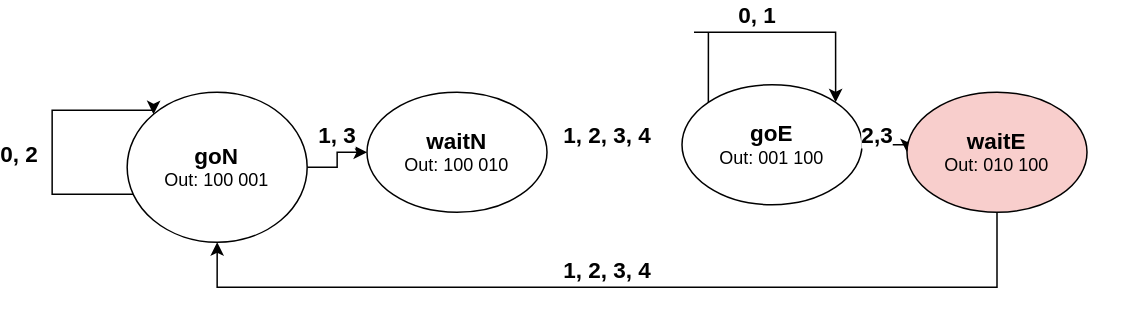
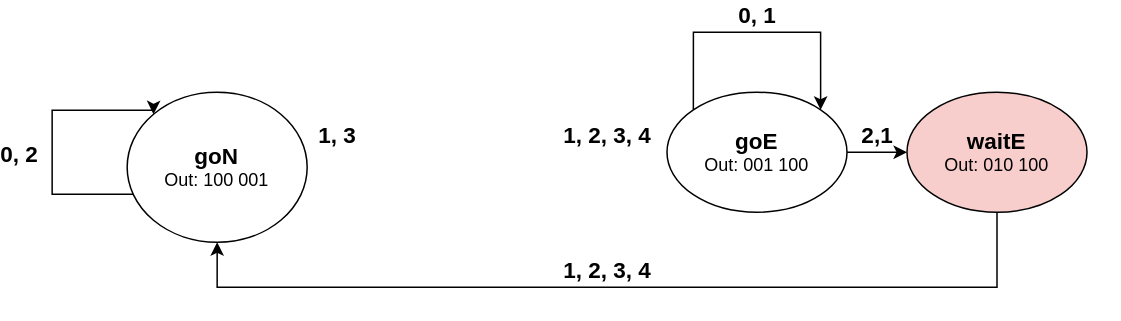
node "2,3": label "2,3" -> "2,1"
node "goE Out: 001 100": moved (772, 145) -> (757, 152)
node "waitN Out: 100 010": removed
edge "goN Out: 100 001" -> "waitN Out: 100 010": removed
